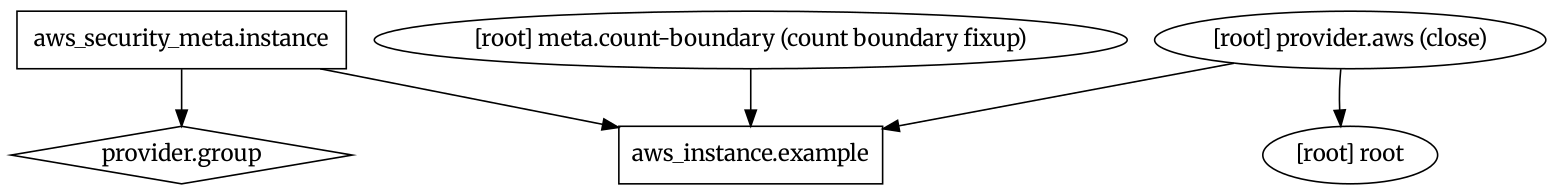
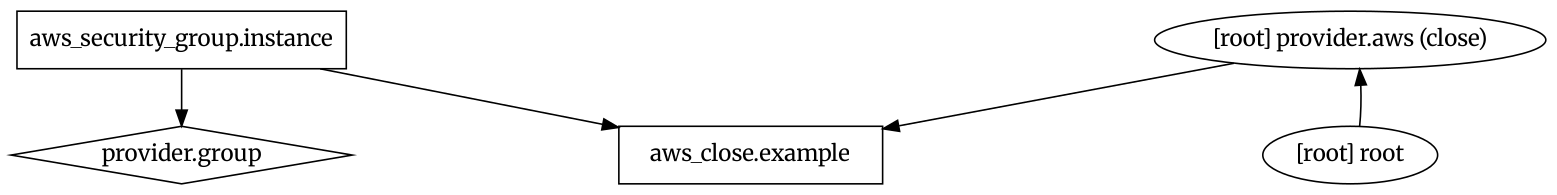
node "aws_security_meta.instance": label "aws_security_meta.instance" -> "aws_security_group.instance"
node "[root] meta.count-boundary (count boundary fixup)": removed
edge "[root] provider.aws (close)" -> "[root] root": reversed
node "aws_instance.example": label "aws_instance.example" -> "aws_close.example"
